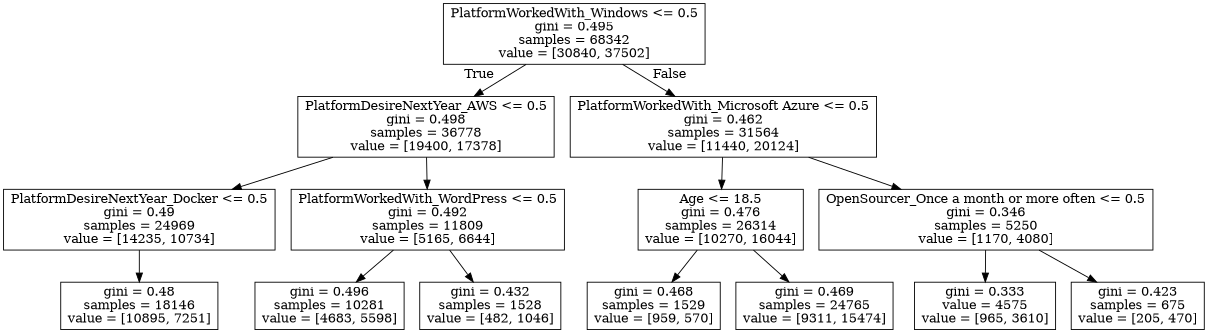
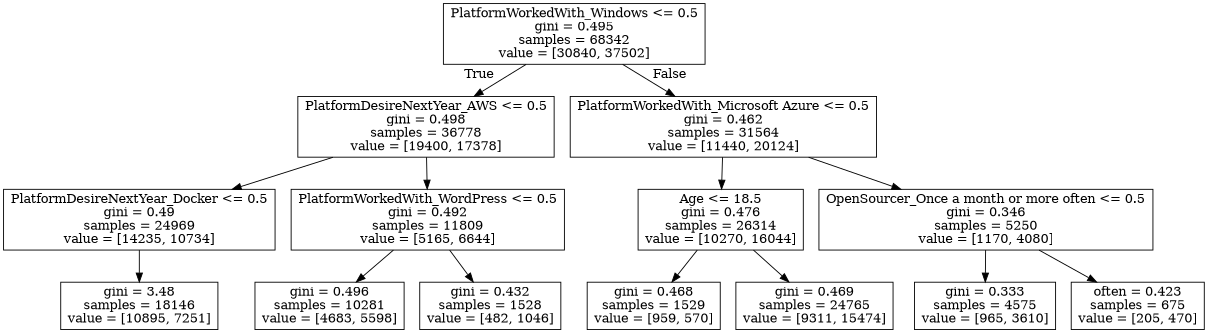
node "gini = 0.48 samples = 18146 value = [10895, 7251]": label "gini = 0.48 samples = 18146 value = [10895, 7251]" -> "gini = 3.48 samples = 18146 value = [10895, 7251]"
node "gini = 0.333 value = 4575 value = [965, 3610]": label "gini = 0.333 value = 4575 value = [965, 3610]" -> "gini = 0.333 samples = 4575 value = [965, 3610]"
node "gini = 0.423 samples = 675 value = [205, 470]": label "gini = 0.423 samples = 675 value = [205, 470]" -> "often = 0.423 samples = 675 value = [205, 470]"
